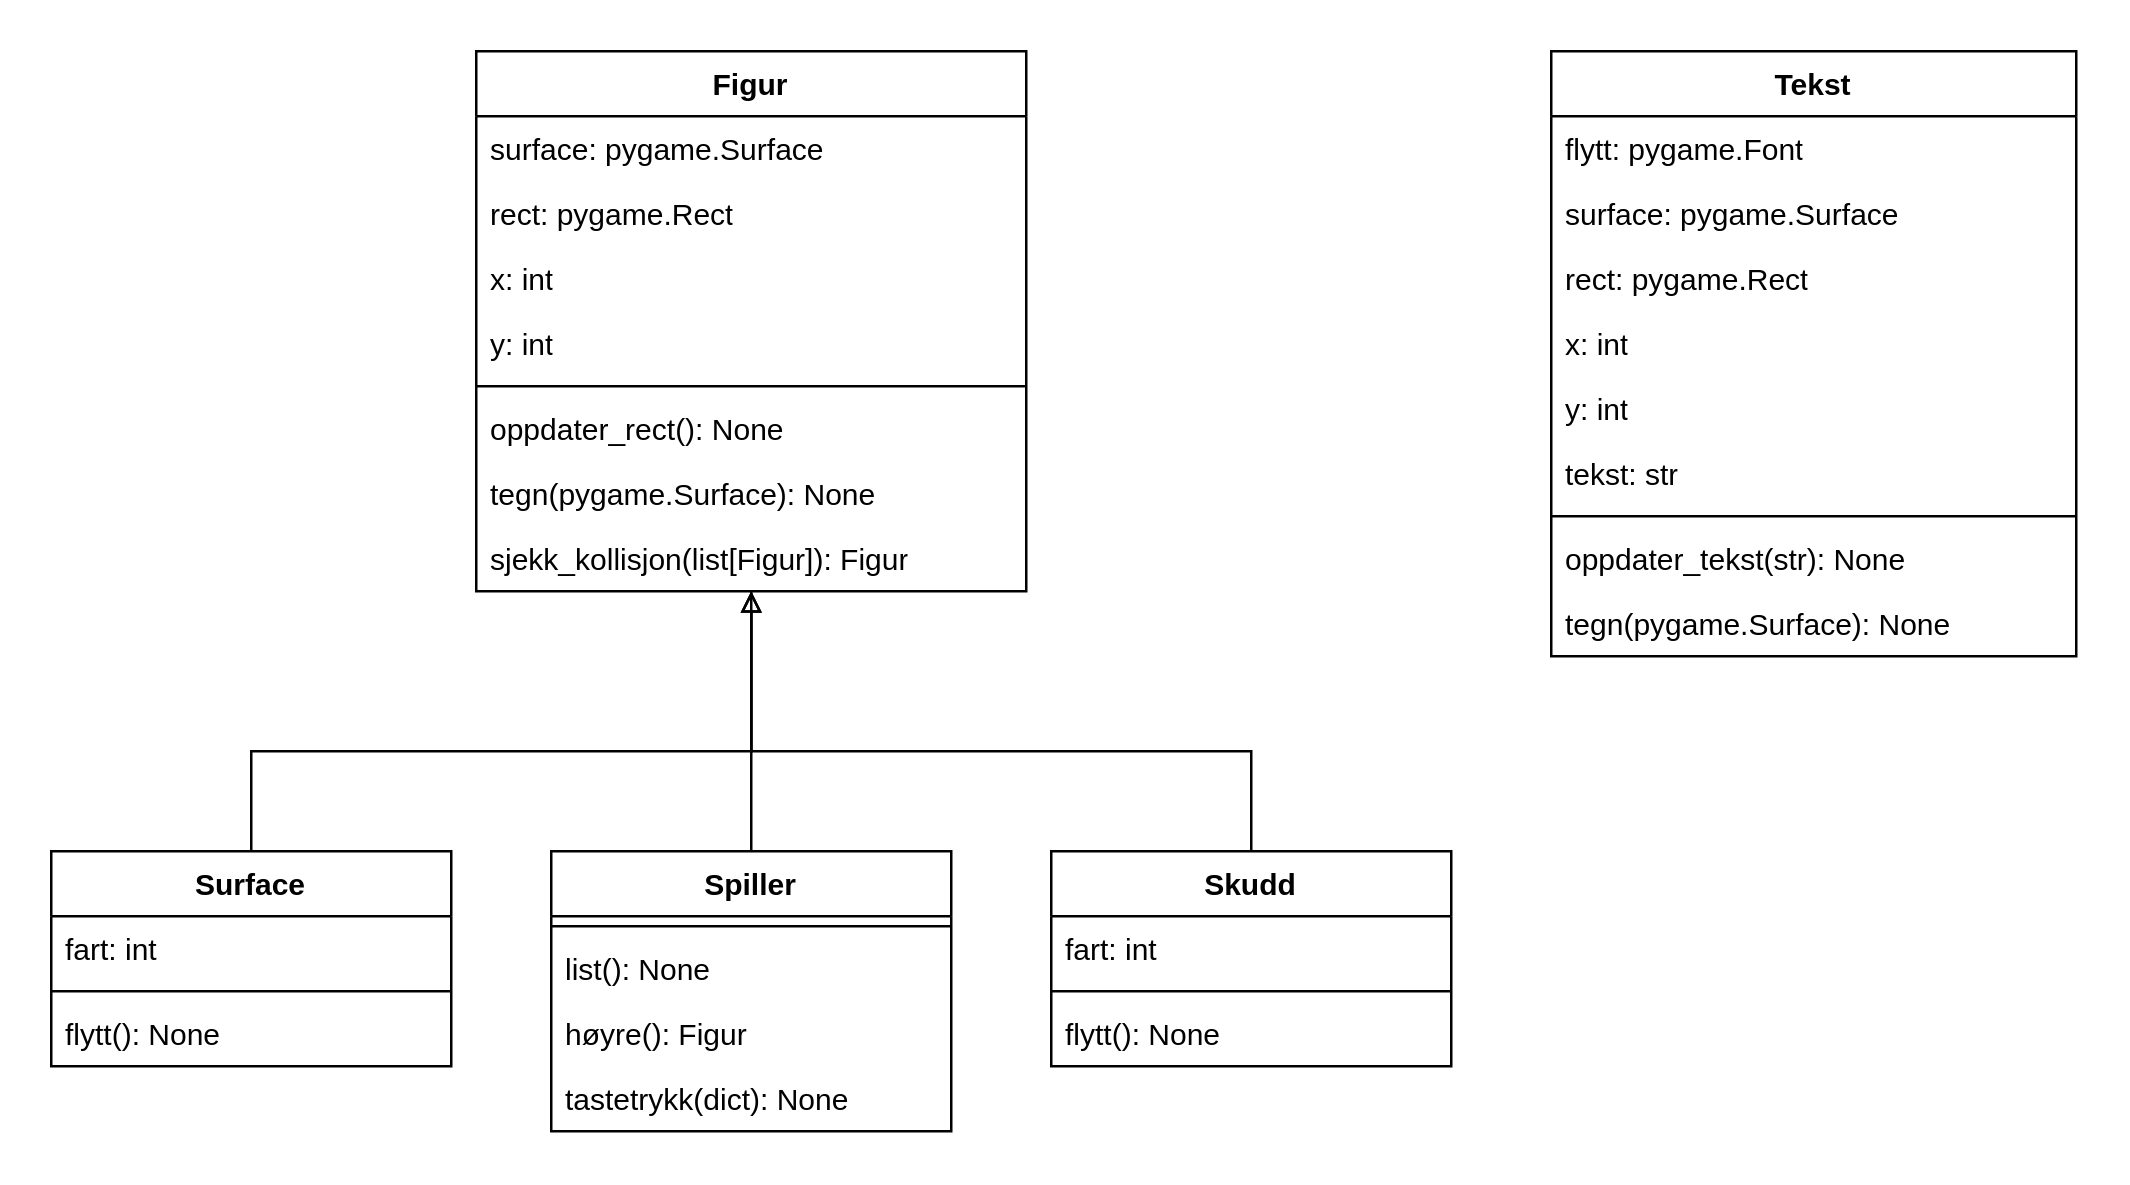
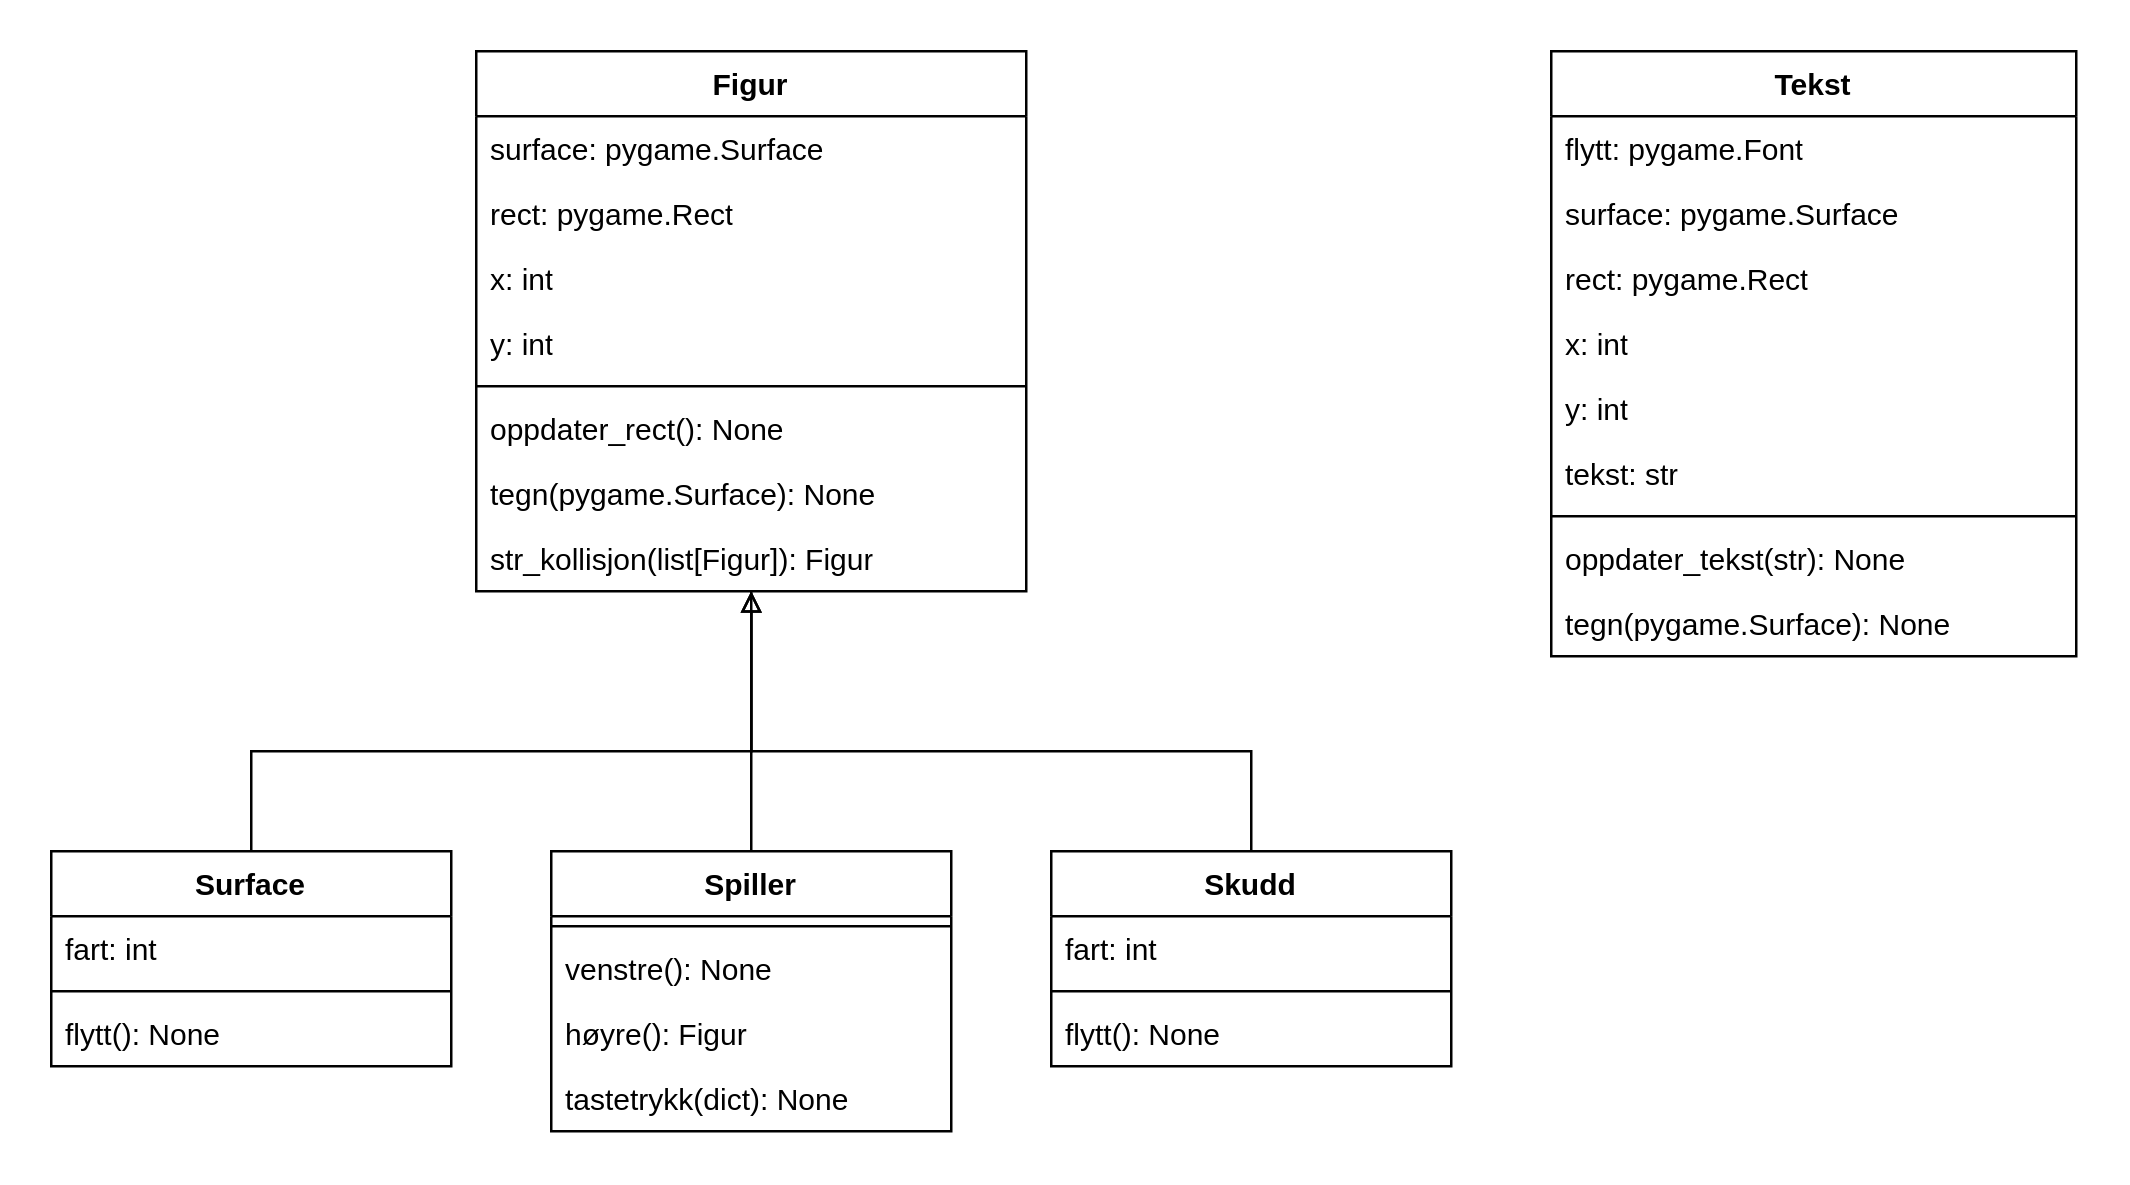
node "sjekk_kollisjon(list[Figur]): Figur": label "sjekk_kollisjon(list[Figur]): Figur" -> "str_kollisjon(list[Figur]): Figur"
node "list(): None": label "list(): None" -> "venstre(): None"
